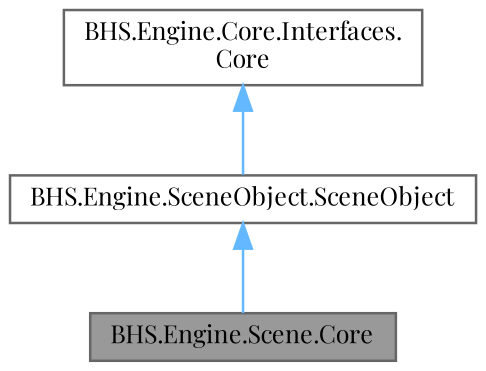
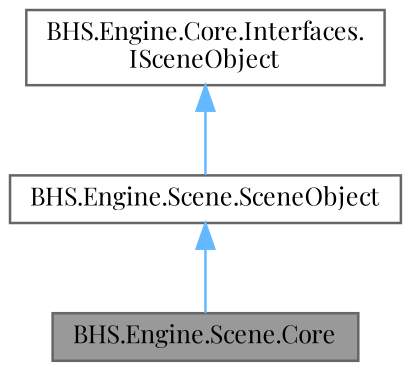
node "BHS.Engine.Core.Interfaces. Core": label "BHS.Engine.Core.Interfaces. Core" -> "BHS.Engine.Core.Interfaces. ISceneObject"
node "BHS.Engine.SceneObject.SceneObject": label "BHS.Engine.SceneObject.SceneObject" -> "BHS.Engine.Scene.SceneObject"
